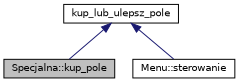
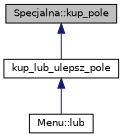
edge "Specjalna::kup_pole" -> "kup_lub_ulepsz_pole": reversed
node "Menu::sterowanie": label "Menu::sterowanie" -> "Menu::lub"
